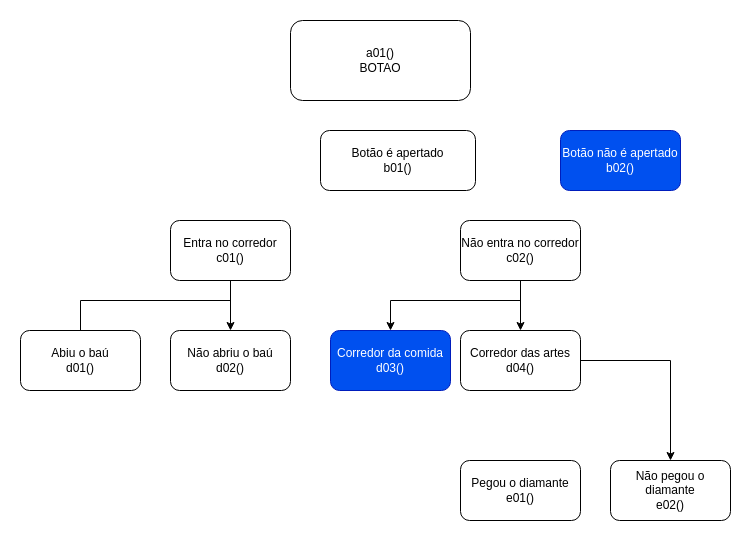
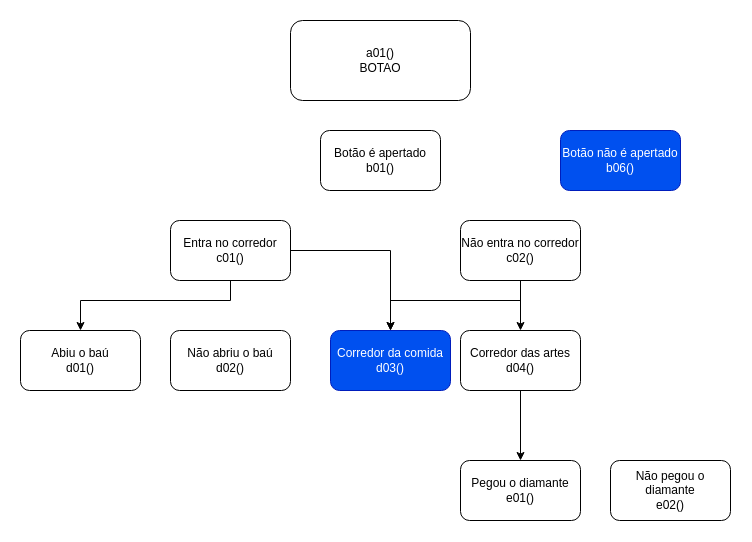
node "Botão é apertado b01()": size 155x60 -> 120x60
node "Botão não é apertado b02()": label "Botão não é apertado b02()" -> "Botão não é apertado b06()"
edge "Entra no corredor c01()" -> "Não abriu o baú d02()": now "Entra no corredor c01()" -> "Corredor da comida d03()"
edge "Entra no corredor c01()" -- "Abiu o baú d01()": arrowhead none -> classic
edge "Corredor das artes d04()" -> "Não pegou o diamante e02()": now "Corredor das artes d04()" -> "Pegou o diamante e01()"
